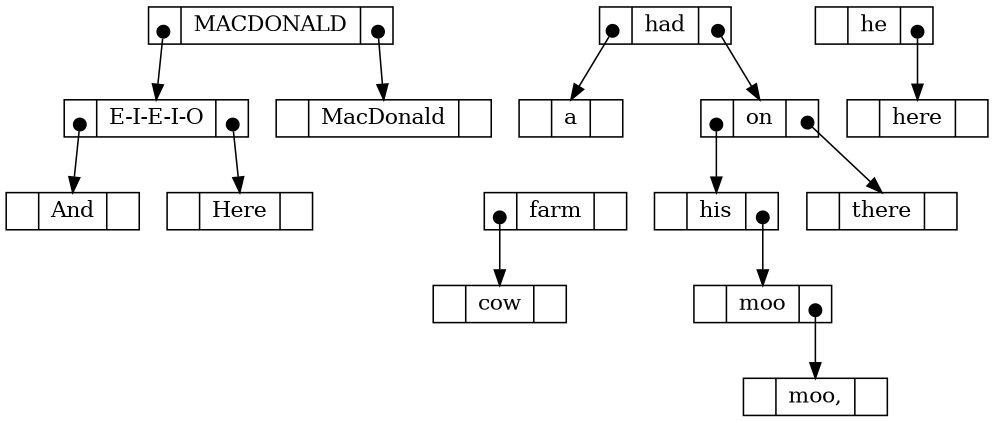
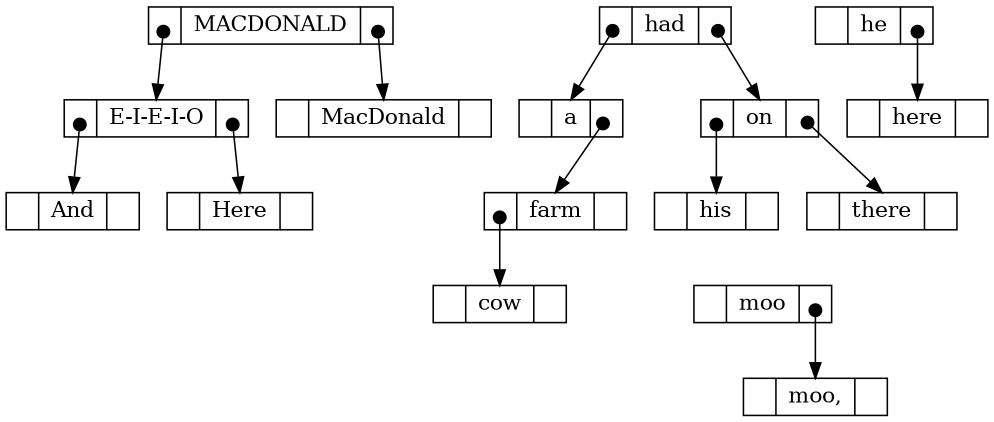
edge "a" -- "farm": added
edge "his" -- "moo": removed
